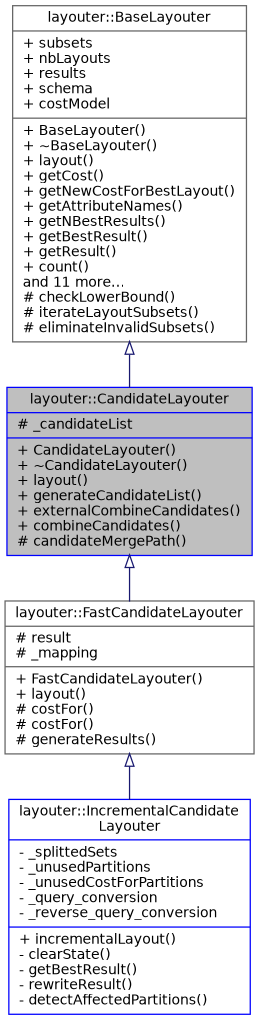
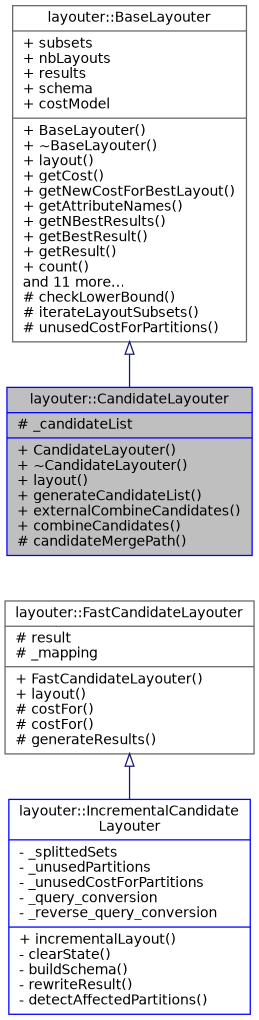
node "layouter::BaseLayouter": text "# eliminateInvalidSubsets()" -> "# unusedCostForPartitions()"
edge "layouter::FastCandidateLayouter" -> "layouter::CandidateLayouter": removed
node "layouter::IncrementalCandidate": text "- getBestResult()" -> "- buildSchema()"
